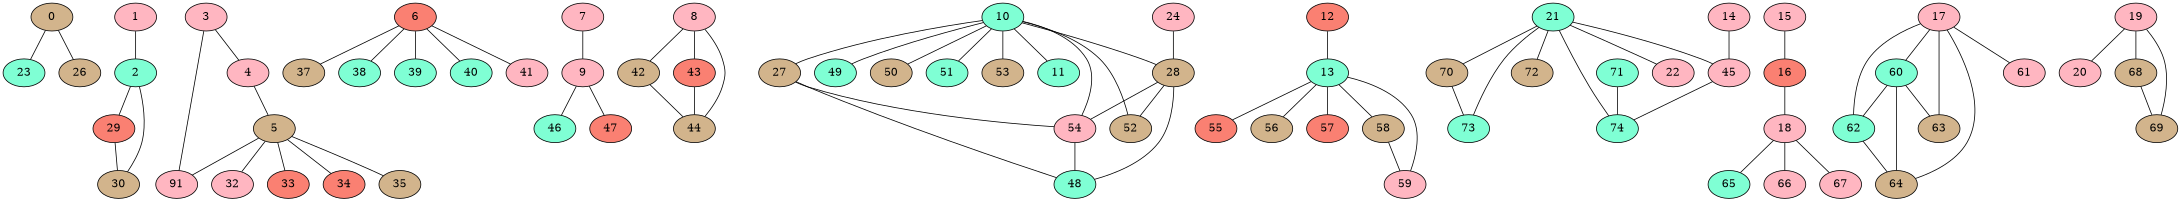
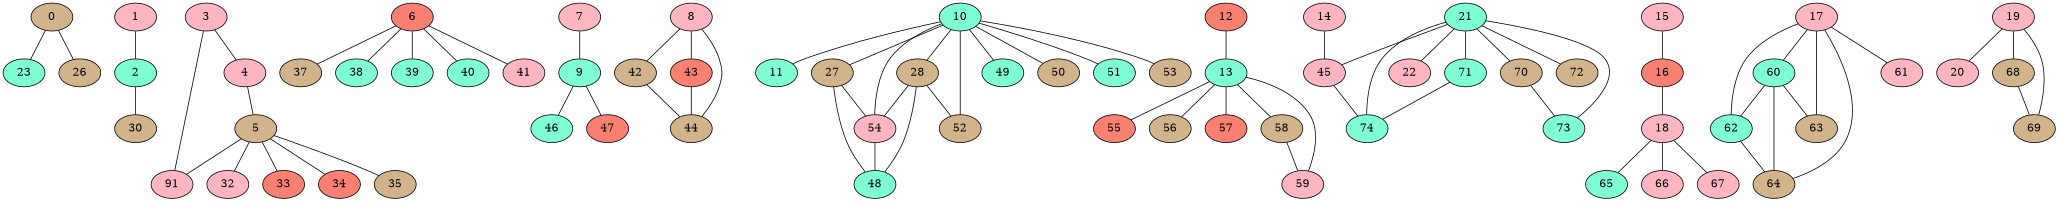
node "24": removed
edge "21" -- "71": added
node "9": fillcolor lightpink -> aquamarine
node "29": removed
